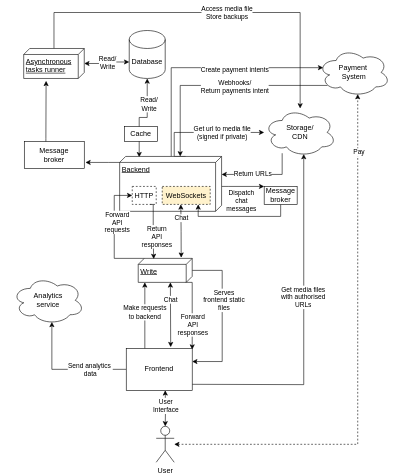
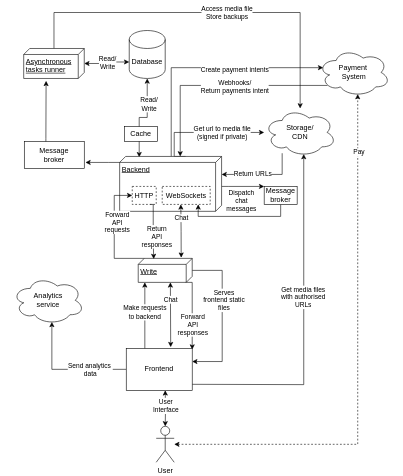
node "WebSockets": fillcolor #fff2cc -> #ffffff
